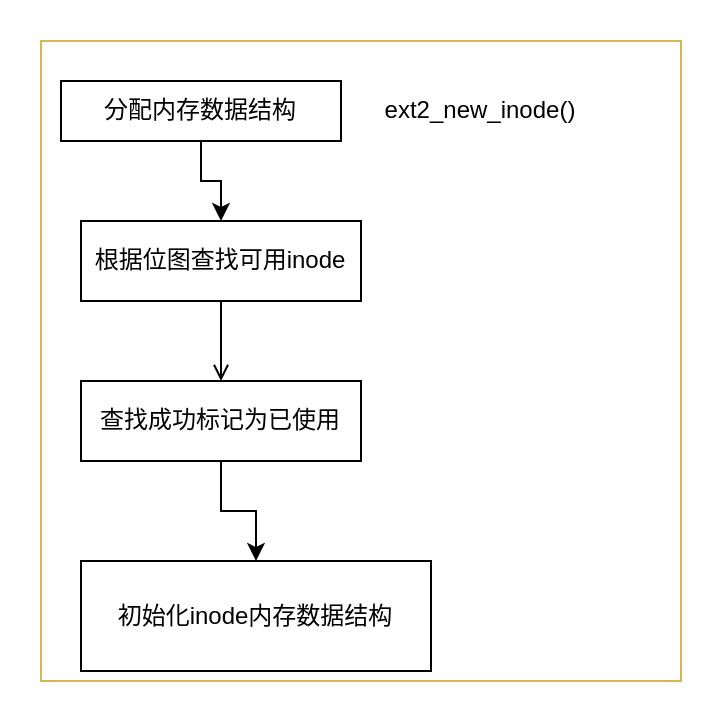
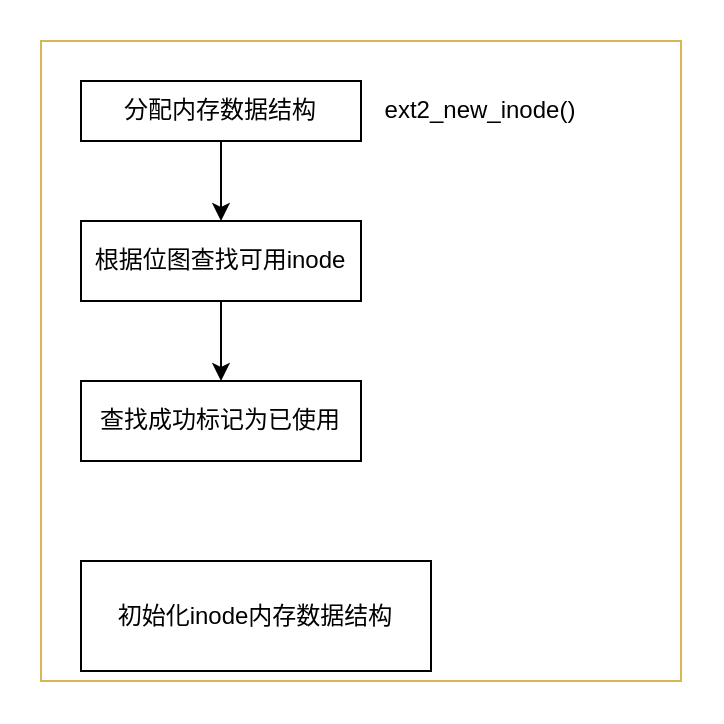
node "分配内存数据结构": moved (201, 111) -> (221, 111)
edge "根据位图查找可用inode" -> "查找成功标记为已使用": arrowhead open -> classic
edge "查找成功标记为已使用" -> "初始化inode内存数据结构": removed
